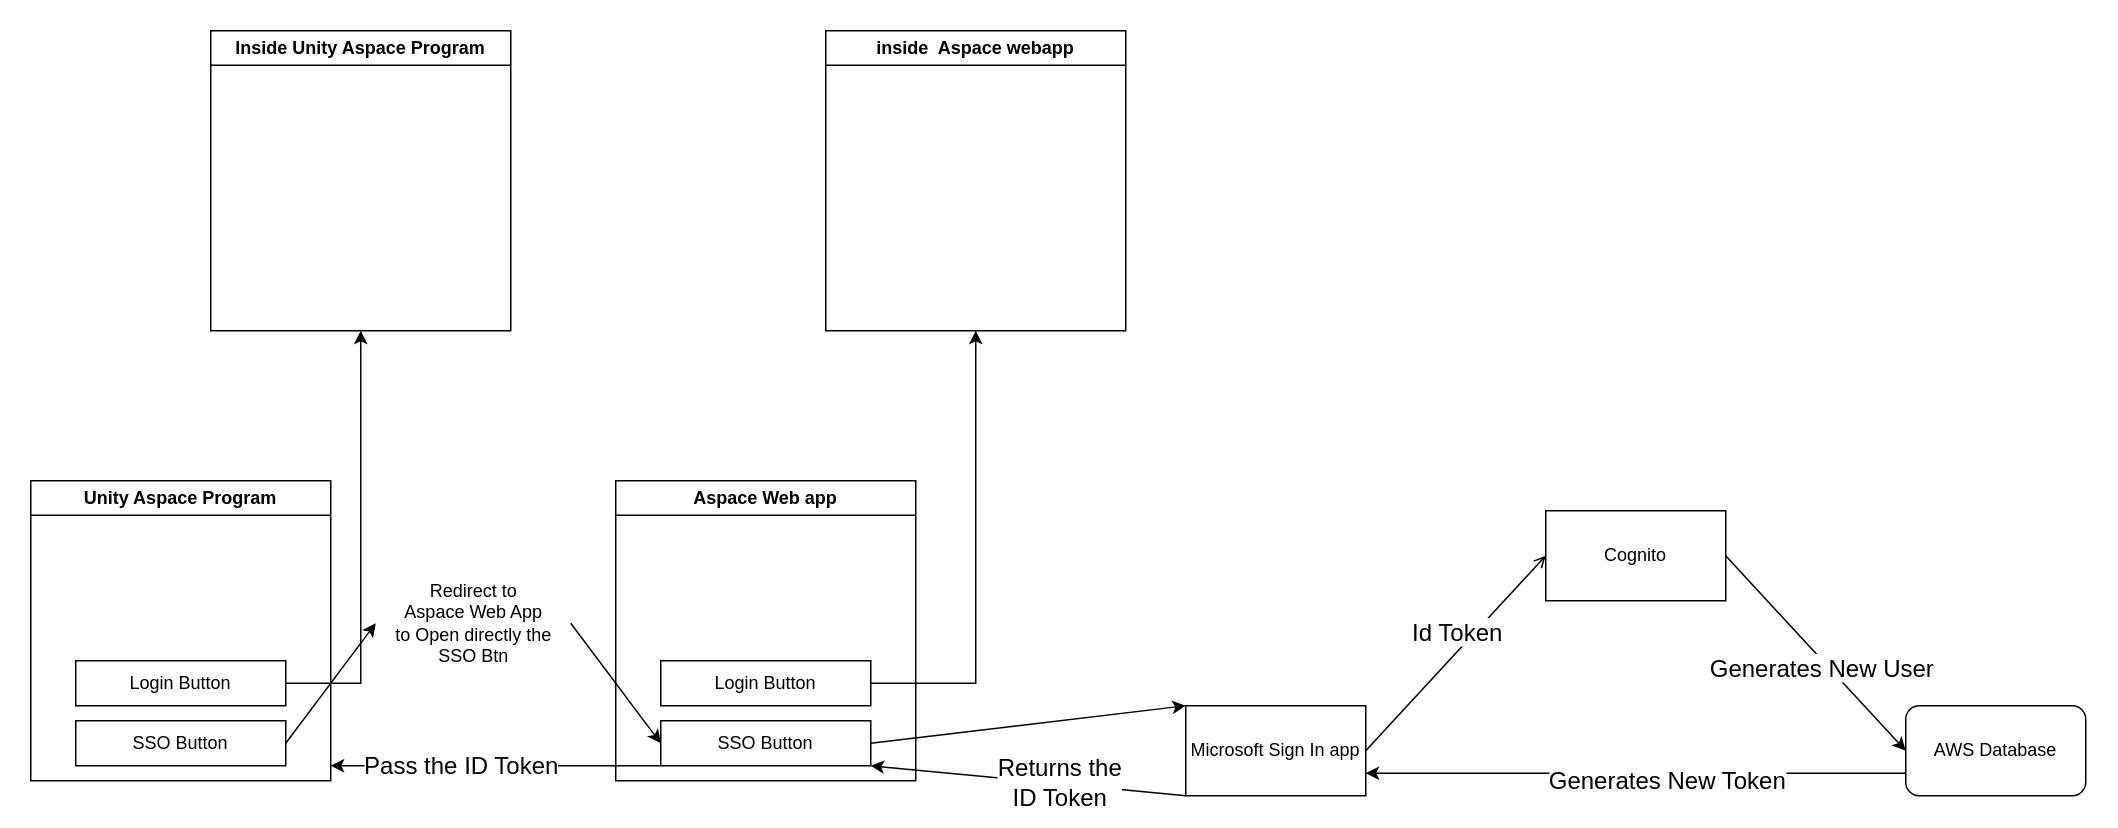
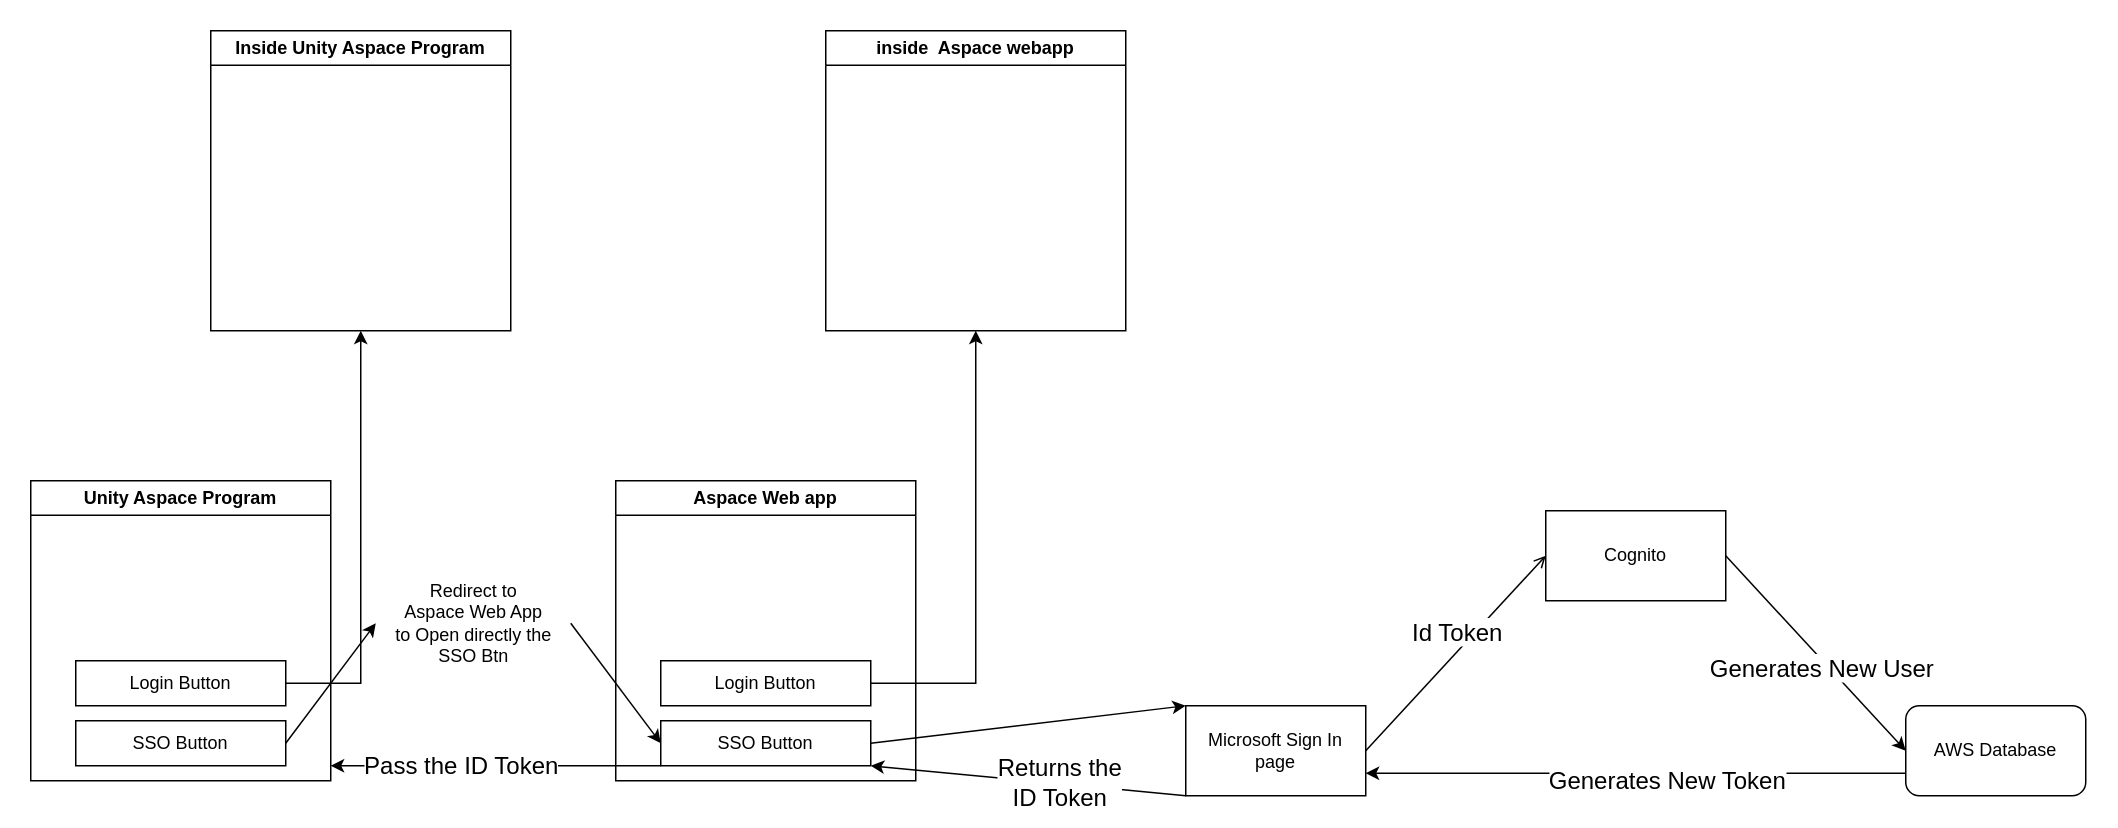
node "Microsoft Sign In app": label "Microsoft Sign In app" -> "Microsoft Sign In page"
